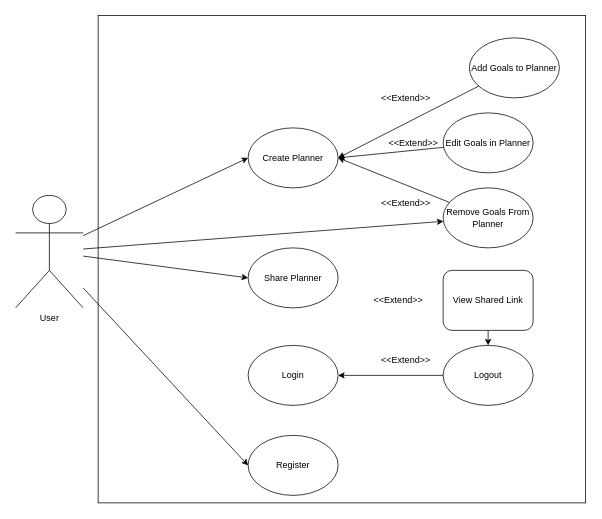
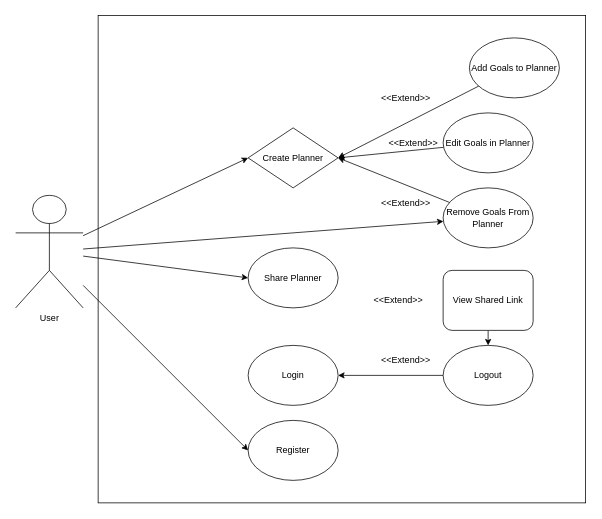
node "Create Planner": shape ellipse -> diamond
node "Register": moved (293, 465) -> (293, 450)
